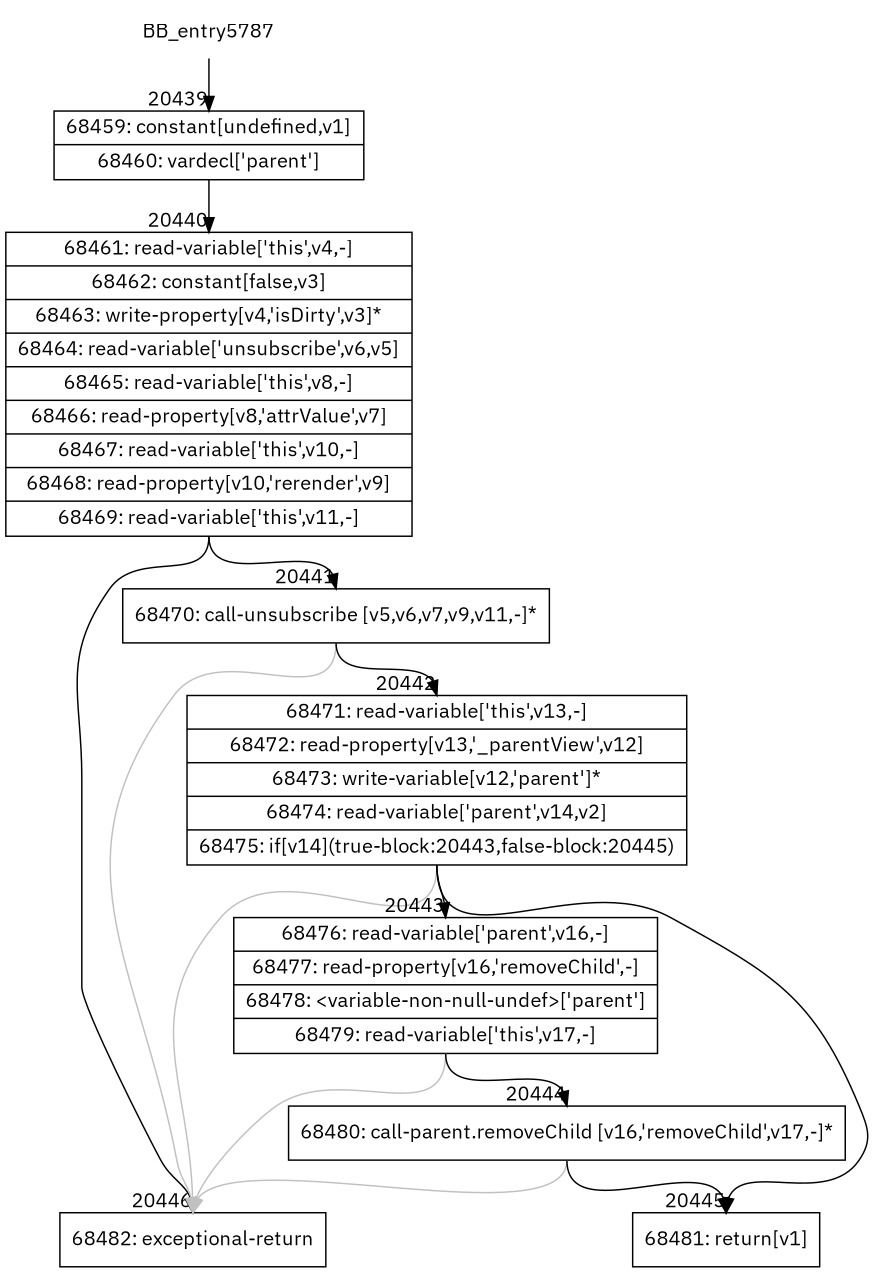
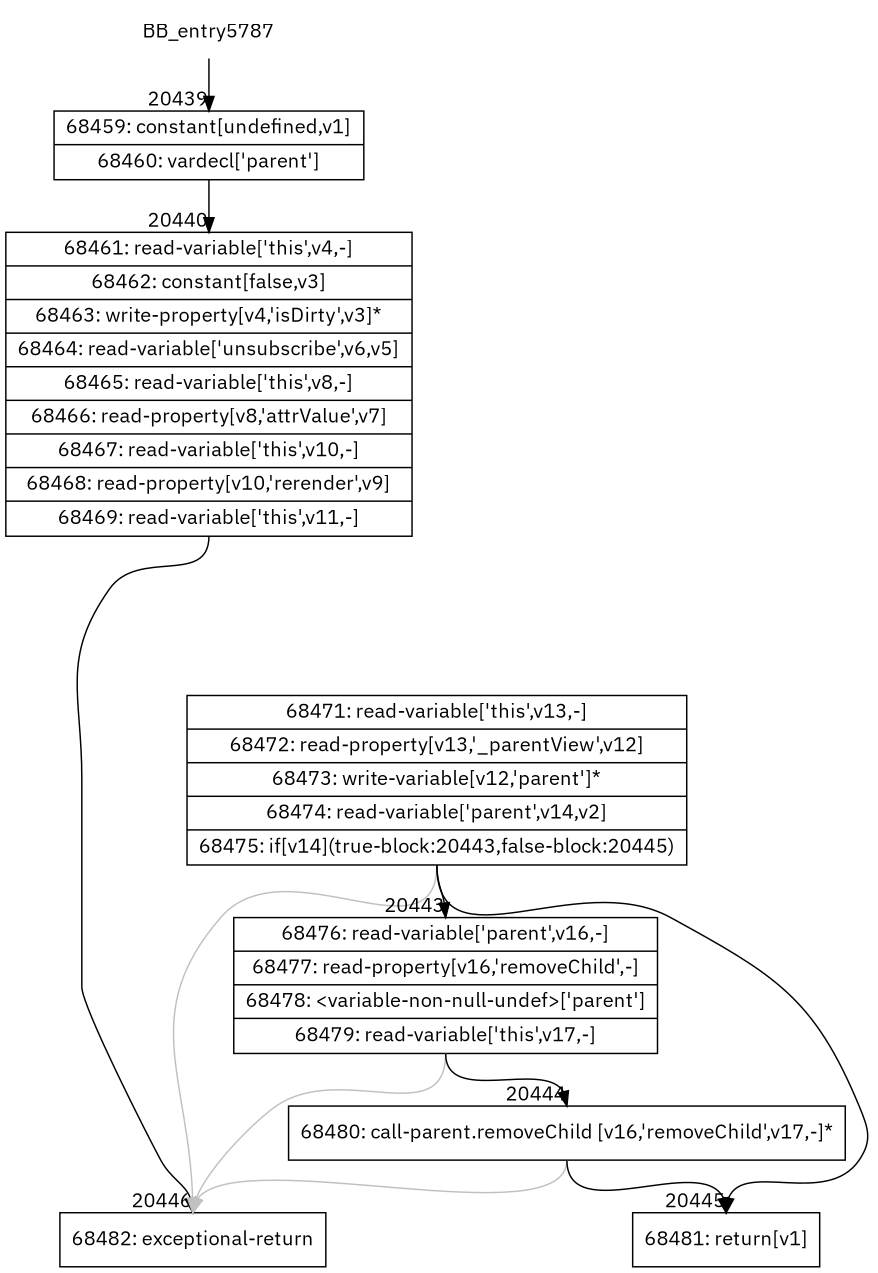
node "68470: call-unsubscribe [v5,v6,v7,v9,v11,-]*": removed
